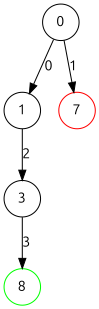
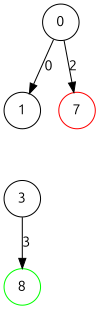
edge "0" -> "7": label "1" -> "2"
edge "1" -> "3": removed, label "2"
